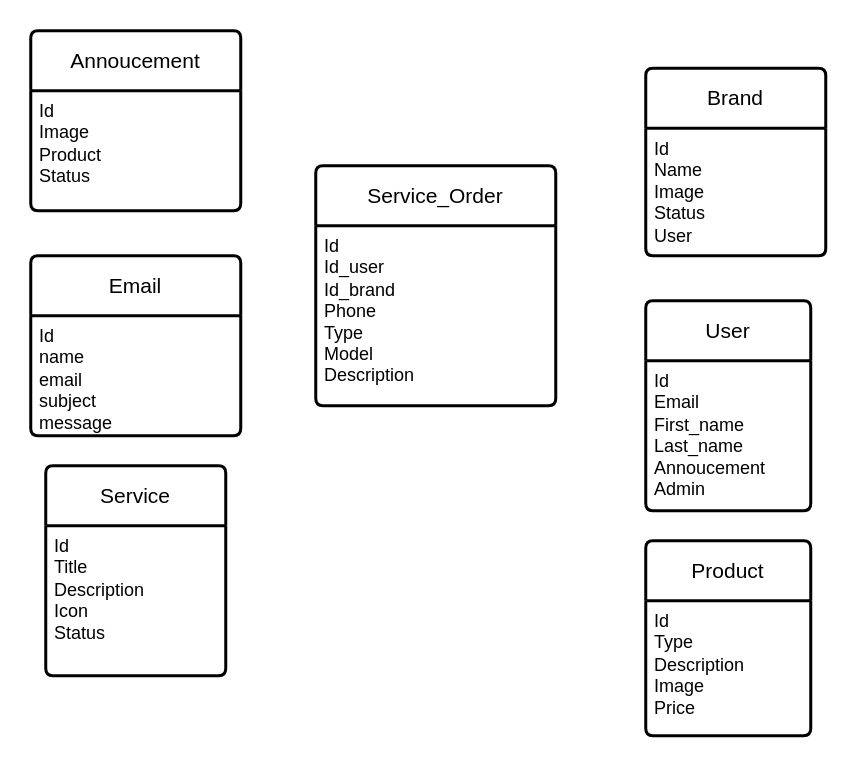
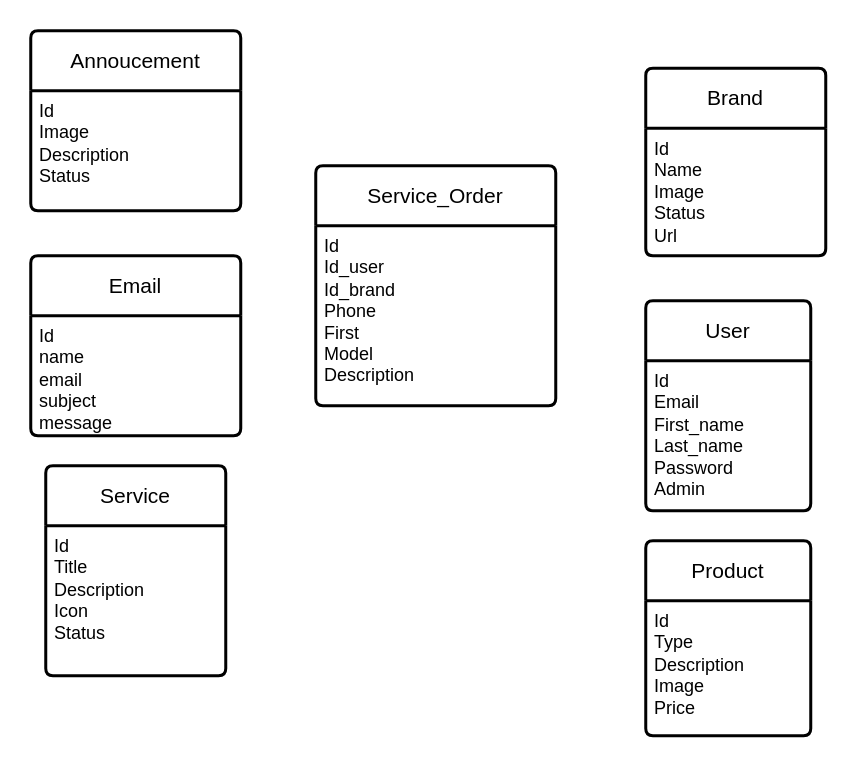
node "Id Image Product Status": label "Id Image Product Status" -> "Id Image Description Status"
node "Id Name Image Status User": label "Id Name Image Status User" -> "Id Name Image Status Url"
node "Id Id_user Id_brand Phone Type Model Description": label "Id Id_user Id_brand Phone Type Model Description" -> "Id Id_user Id_brand Phone First Model Description"
node "Id Email First_name Last_name Annoucement Admin": label "Id Email First_name Last_name Annoucement Admin" -> "Id Email First_name Last_name Password Admin"
